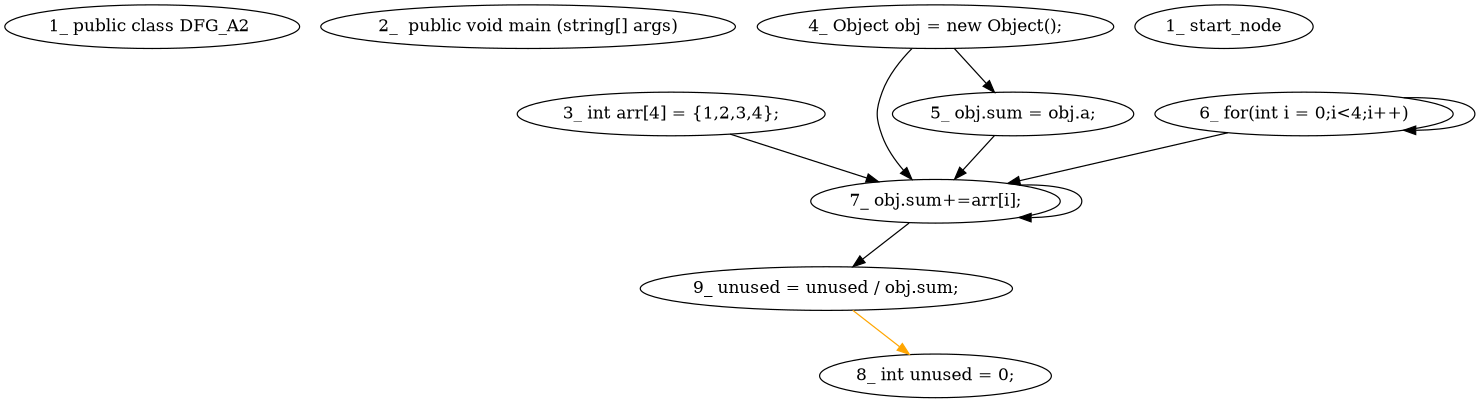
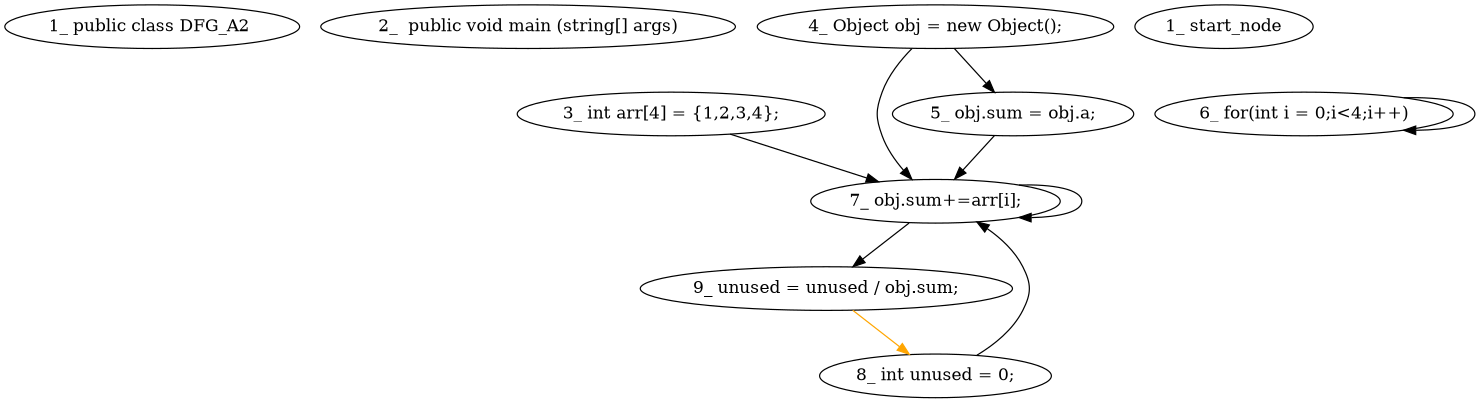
edge "6_ for(int i = 0;i<4;i++)" -> "7_ obj.sum+=arr[i];": now "8_ int unused = 0;" -> "7_ obj.sum+=arr[i];"
